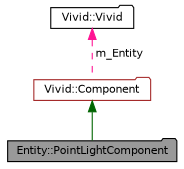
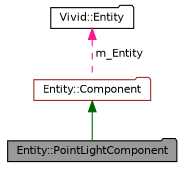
node "Vivid::Vivid": label "Vivid::Vivid" -> "Vivid::Entity"
node "Vivid::Component": label "Vivid::Component" -> "Entity::Component"
